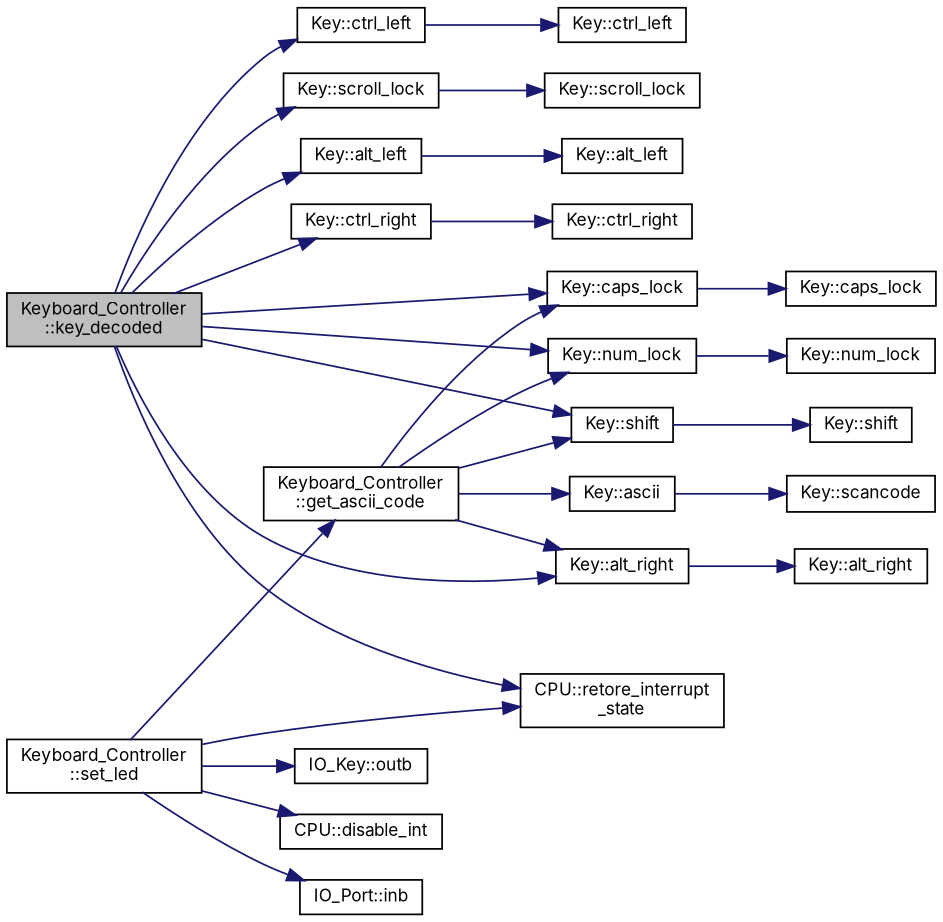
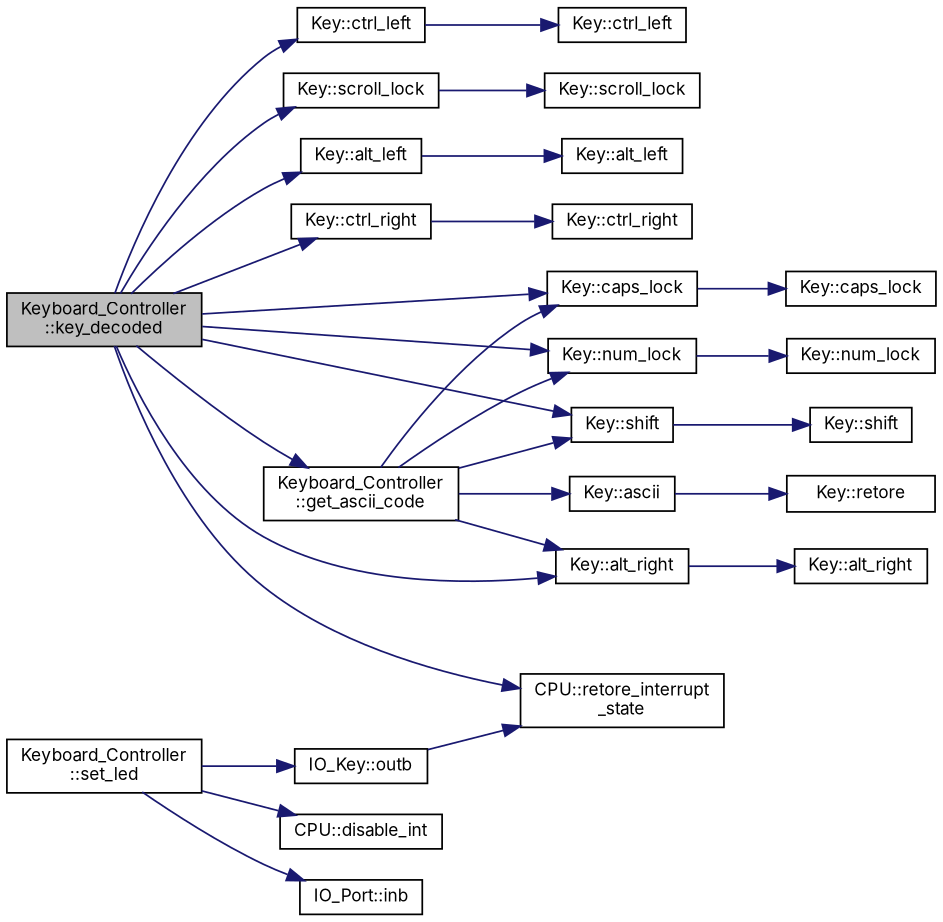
node "Key::scancode": label "Key::scancode" -> "Key::retore"
edge "Keyboard_Controller ::set_led" -> "Keyboard_Controller ::get_ascii_code": now "Keyboard_Controller ::key_decoded" -> "Keyboard_Controller ::get_ascii_code"
edge "Keyboard_Controller ::set_led" -> "CPU::retore_interrupt _state": now "IO_Key::outb" -> "CPU::retore_interrupt _state"
